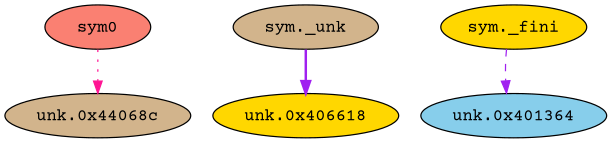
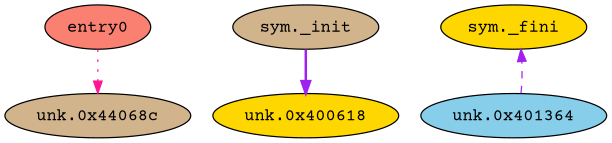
node "sym0": label "sym0" -> "entry0"
node "sym._unk": label "sym._unk" -> "sym._init"
edge "sym._fini" -> "unk.0x401364": reversed
node "unk.0x406618": label "unk.0x406618" -> "unk.0x400618"
